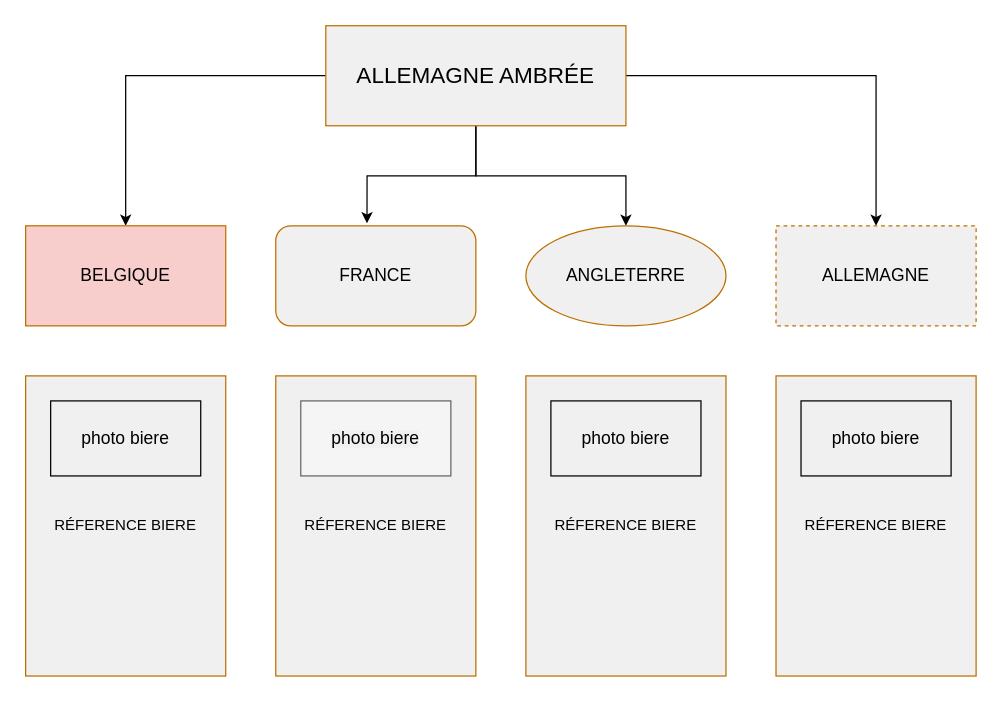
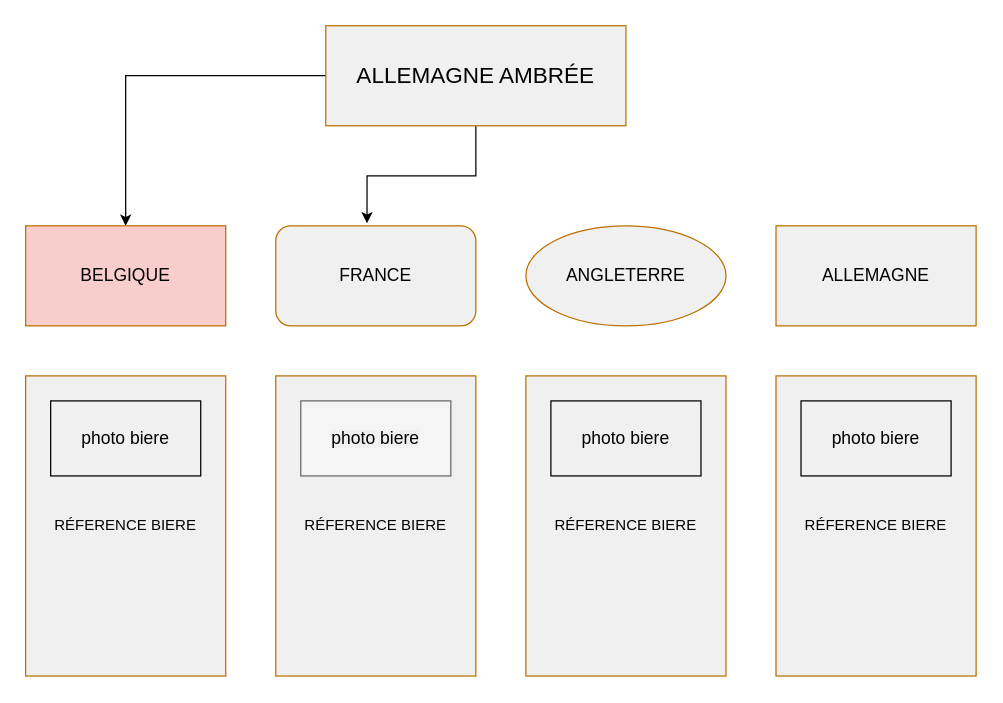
edge "ALLEMAGNE AMBRÉE" -> "ALLEMAGNE": removed
edge "ALLEMAGNE AMBRÉE" -> "ANGLETERRE": removed
node "ALLEMAGNE": style dashed -> solid
